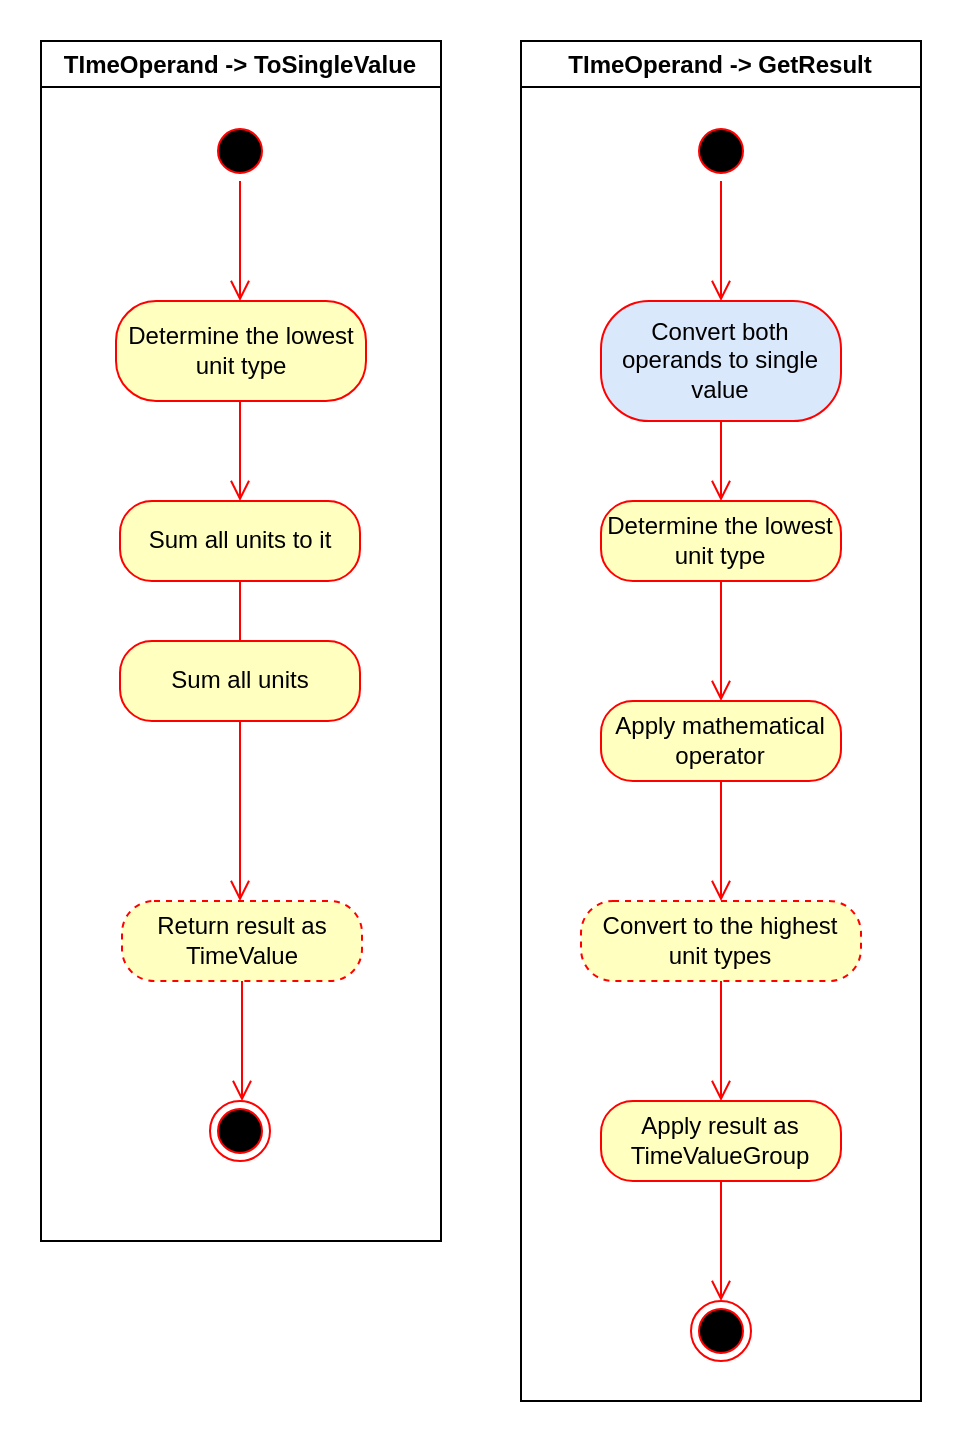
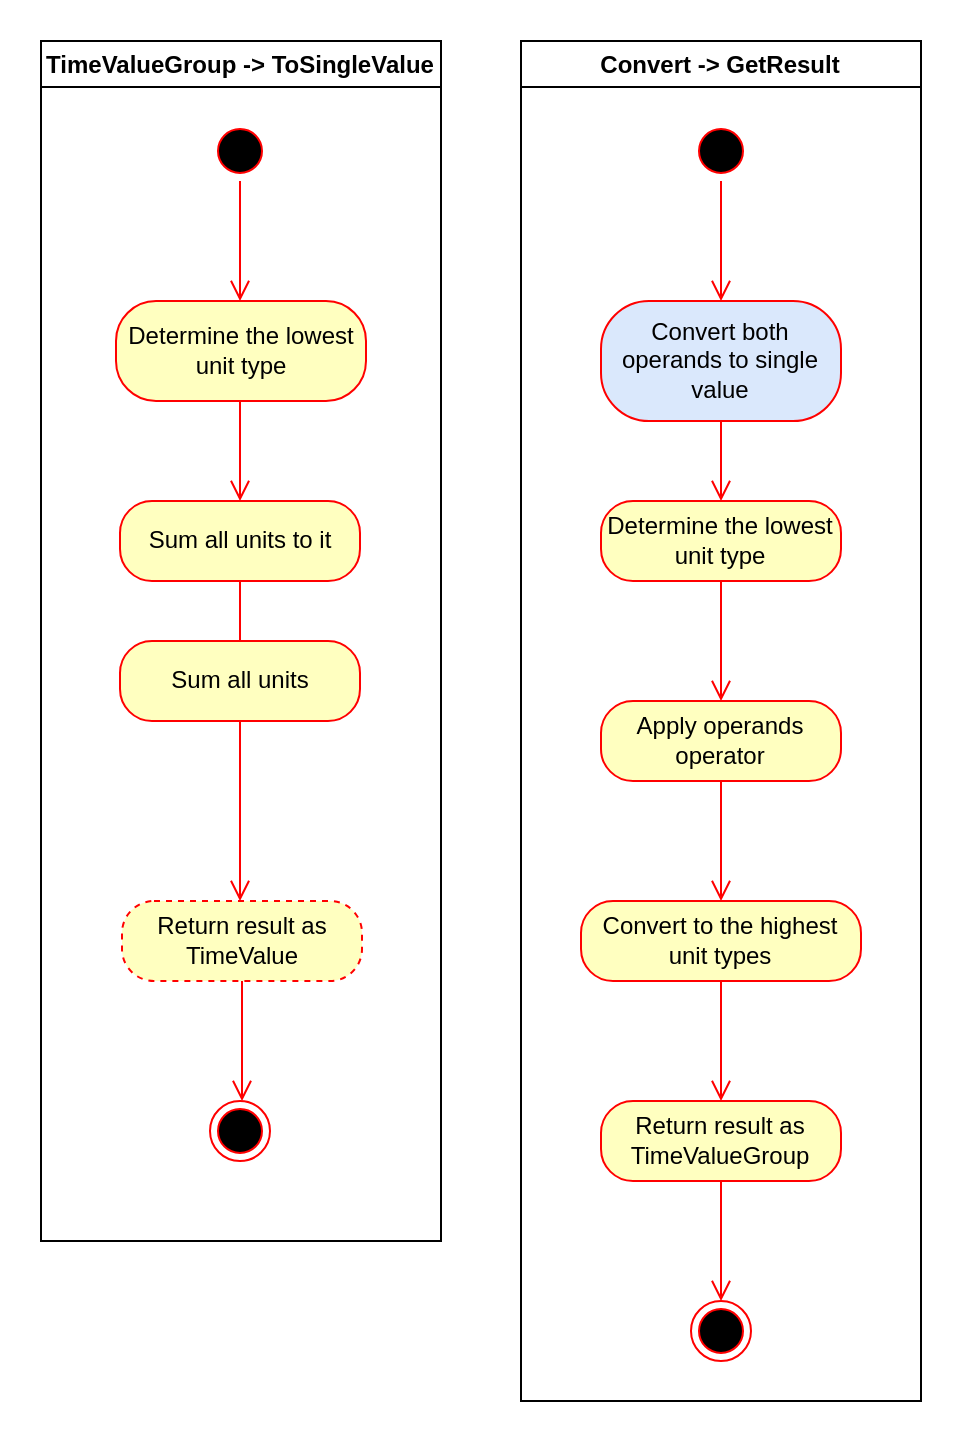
node "TImeOperand -> ToSingleValue": label "TImeOperand -> ToSingleValue" -> "TimeValueGroup -> ToSingleValue"
node "TImeOperand -> GetResult": label "TImeOperand -> GetResult" -> "Convert -> GetResult"
node "Apply mathematical operator": label "Apply mathematical operator" -> "Apply operands operator"
node "Convert to the highest unit types": style dashed -> solid
node "Apply result as TimeValueGroup": label "Apply result as TimeValueGroup" -> "Return result as TimeValueGroup"
